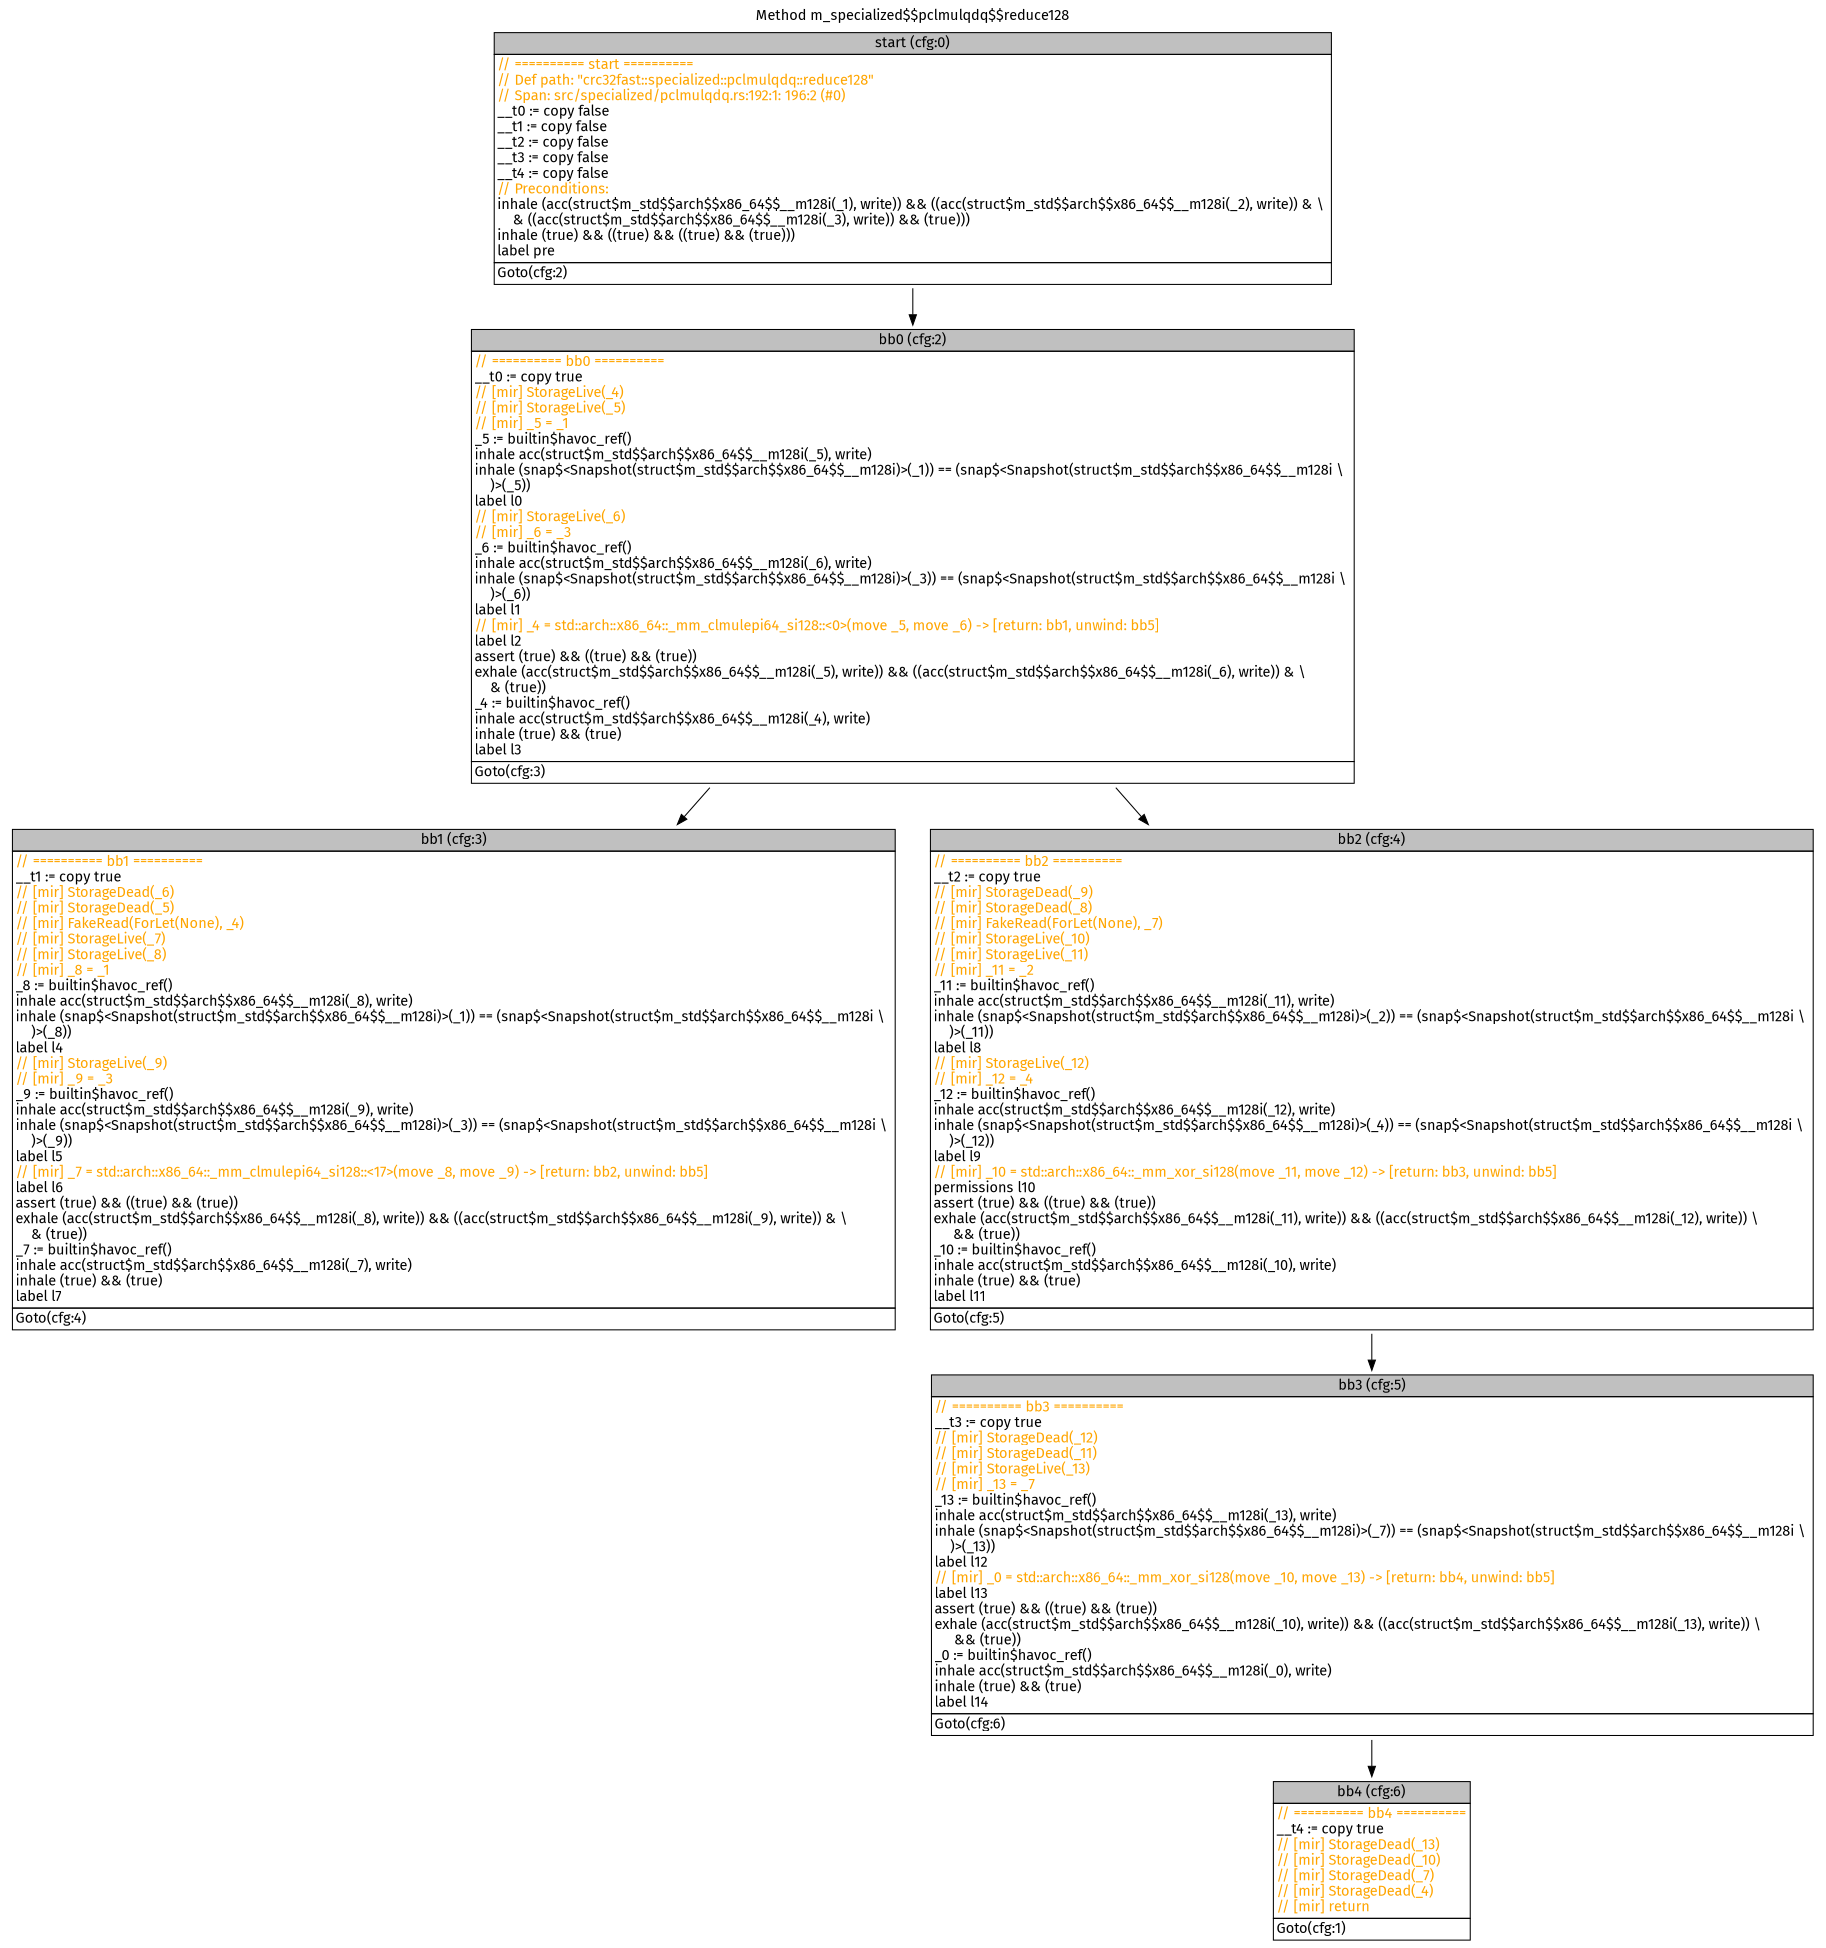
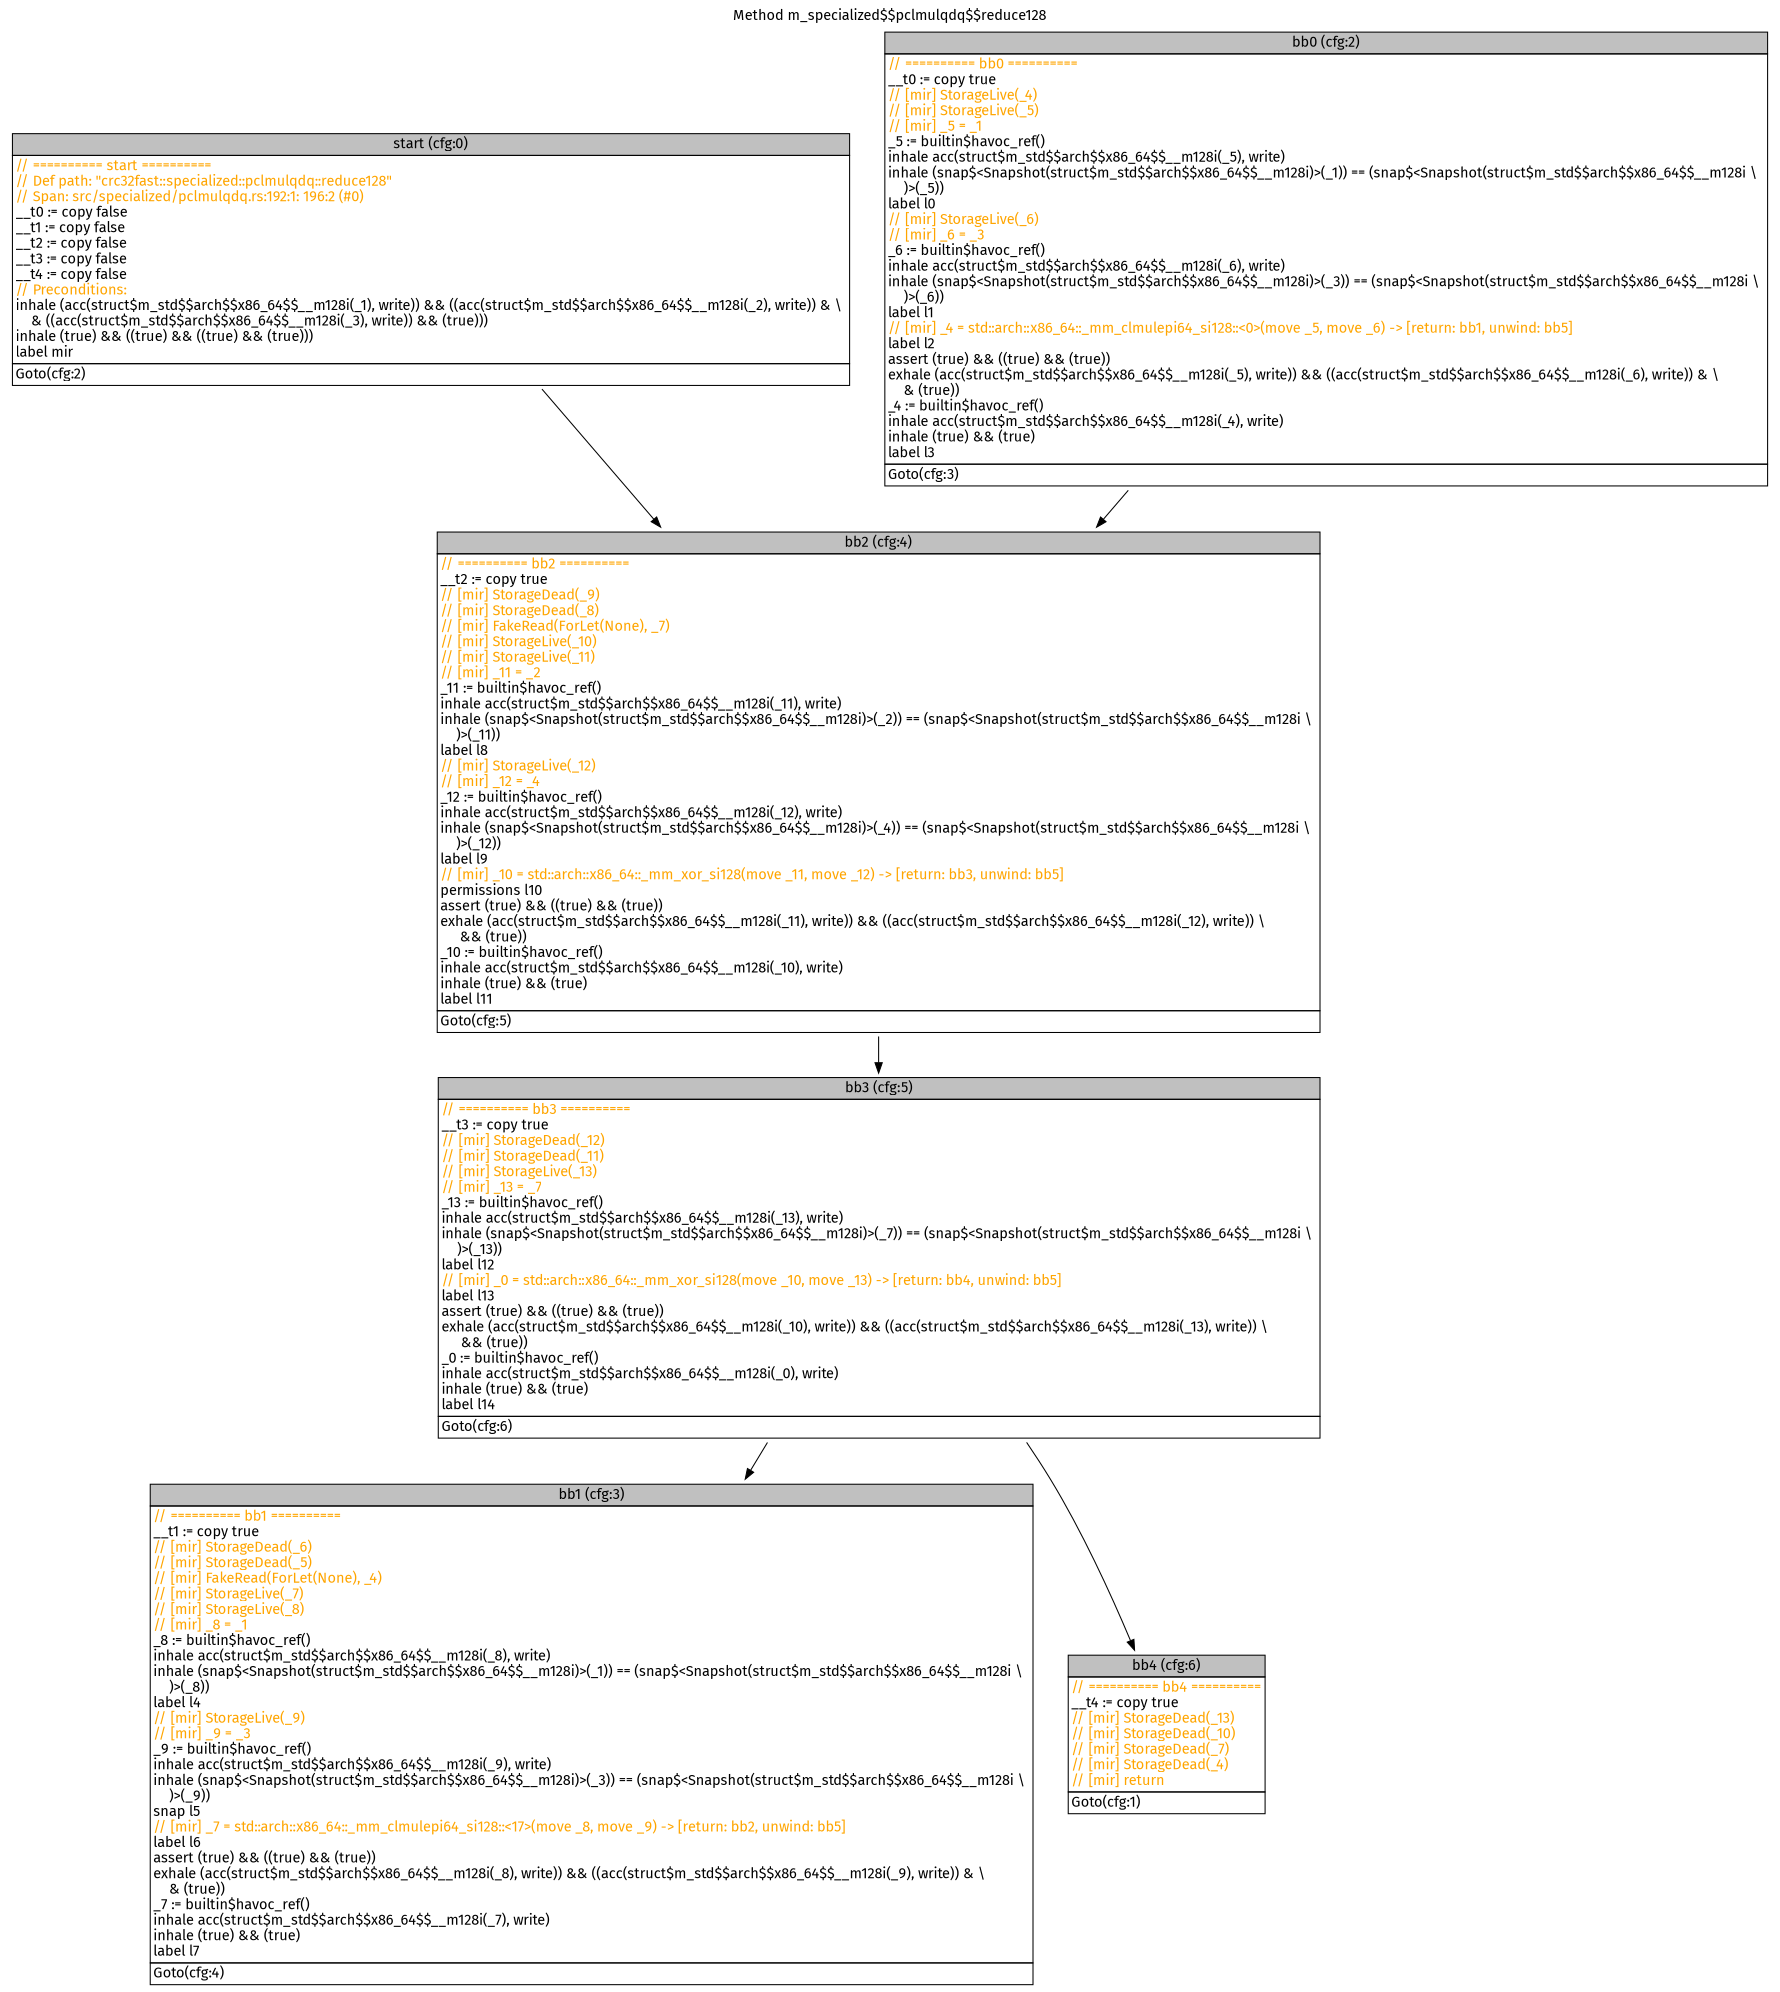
node "start (cfg:0)": text "label pre" -> "label mir"
edge "start (cfg:0)" -> "bb0 (cfg:2)": now "start (cfg:0)" -> "bb2 (cfg:4)"
edge "bb0 (cfg:2)" -> "bb1 (cfg:3)": now "bb3 (cfg:5)" -> "bb1 (cfg:3)"
node "bb1 (cfg:3)": text "label l5" -> "snap l5"
